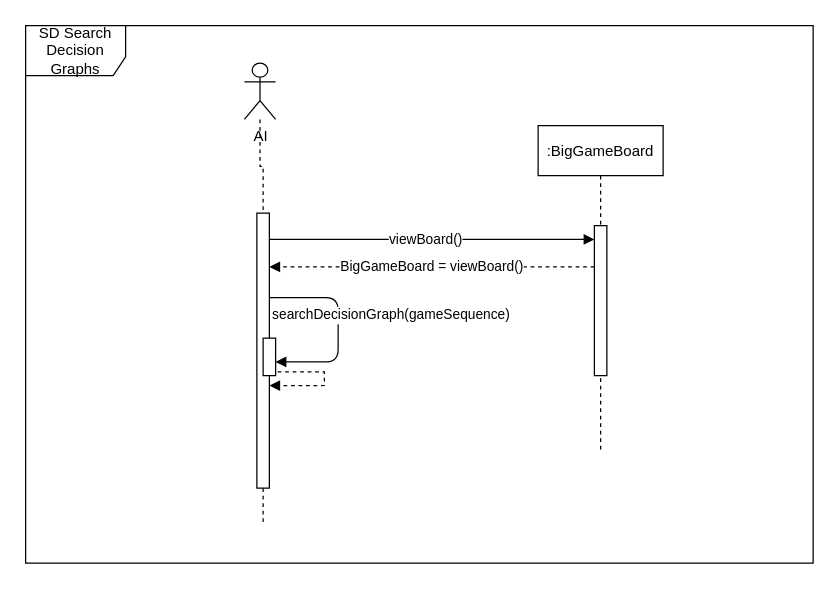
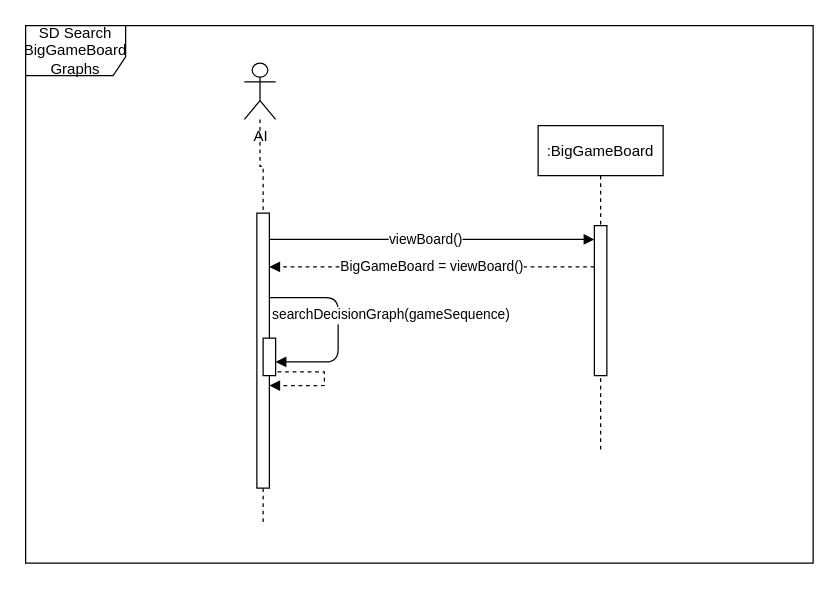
node "SD Search Decision Graphs": label "SD Search Decision Graphs" -> "SD Search BigGameBoard Graphs"
